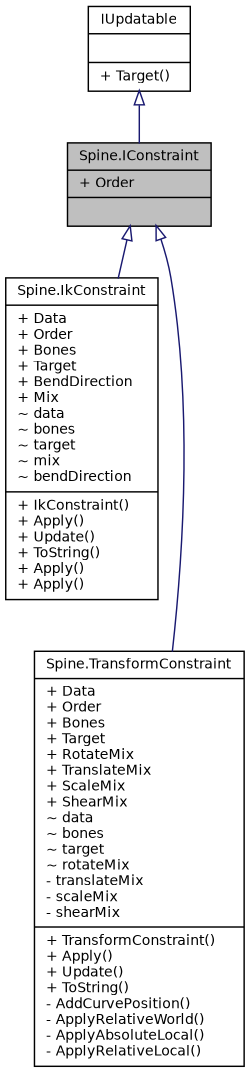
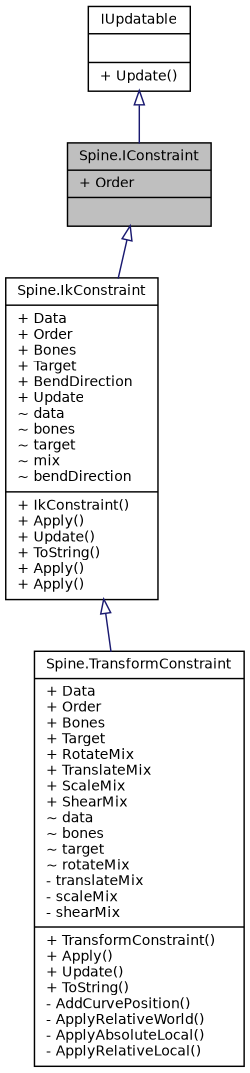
node "IUpdatable": text "+ Target()" -> "+ Update()"
node "Spine.IkConstraint": text "+ Mix" -> "+ Update"
edge "Spine.TransformConstraint" -> "Spine.IConstraint": now "Spine.TransformConstraint" -> "Spine.IkConstraint"
